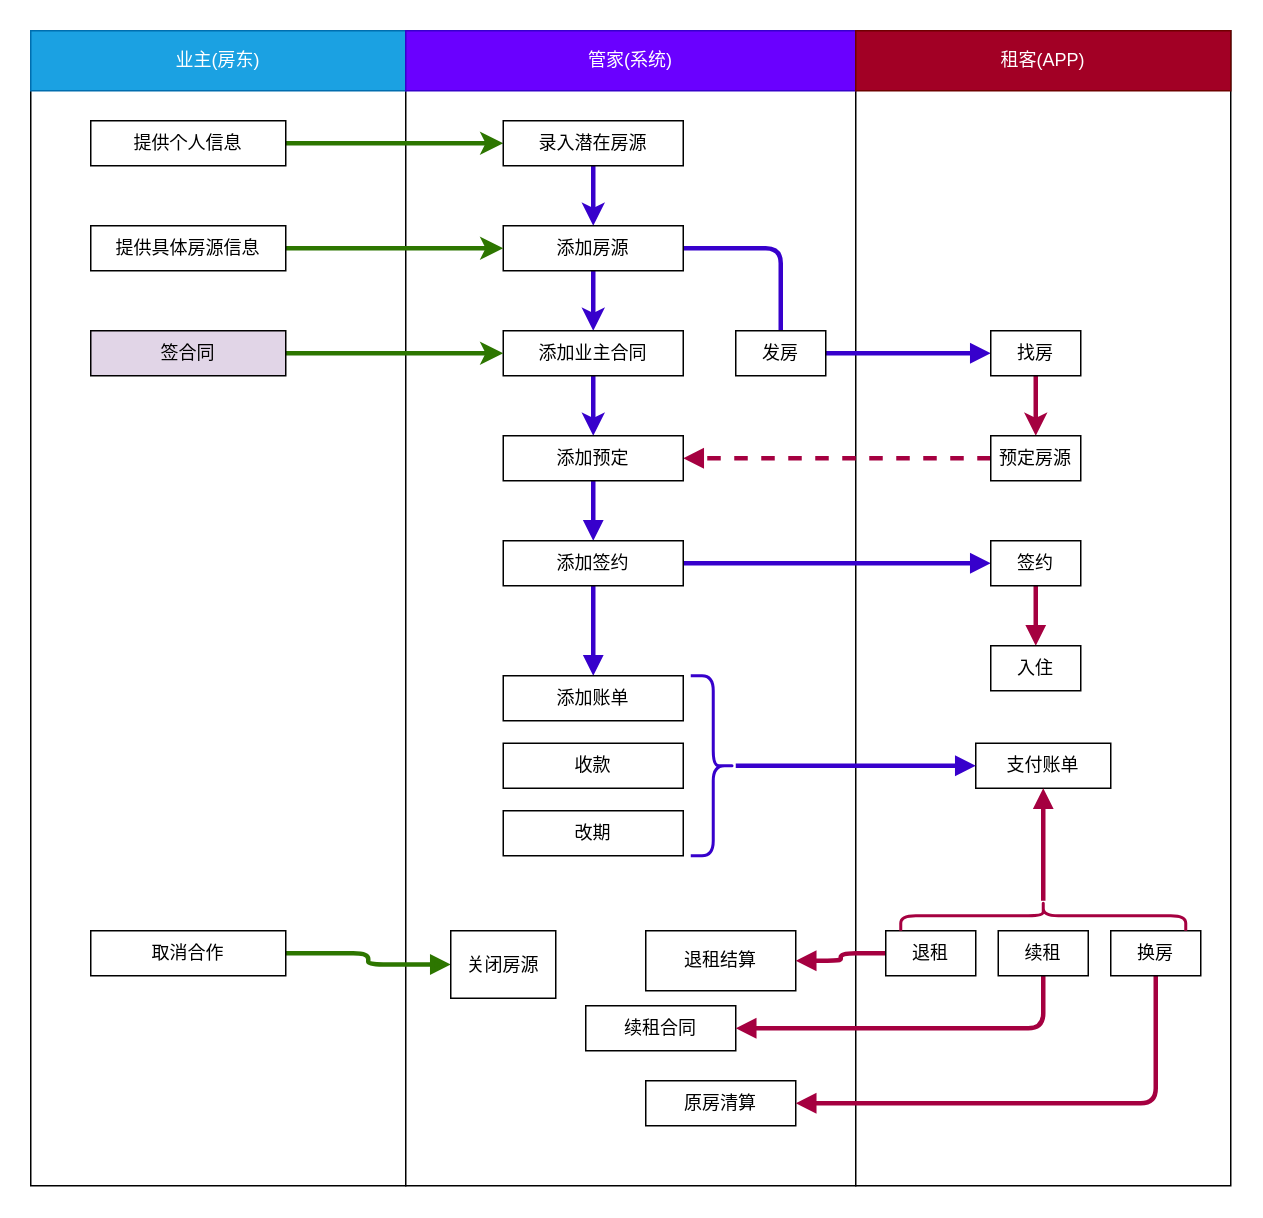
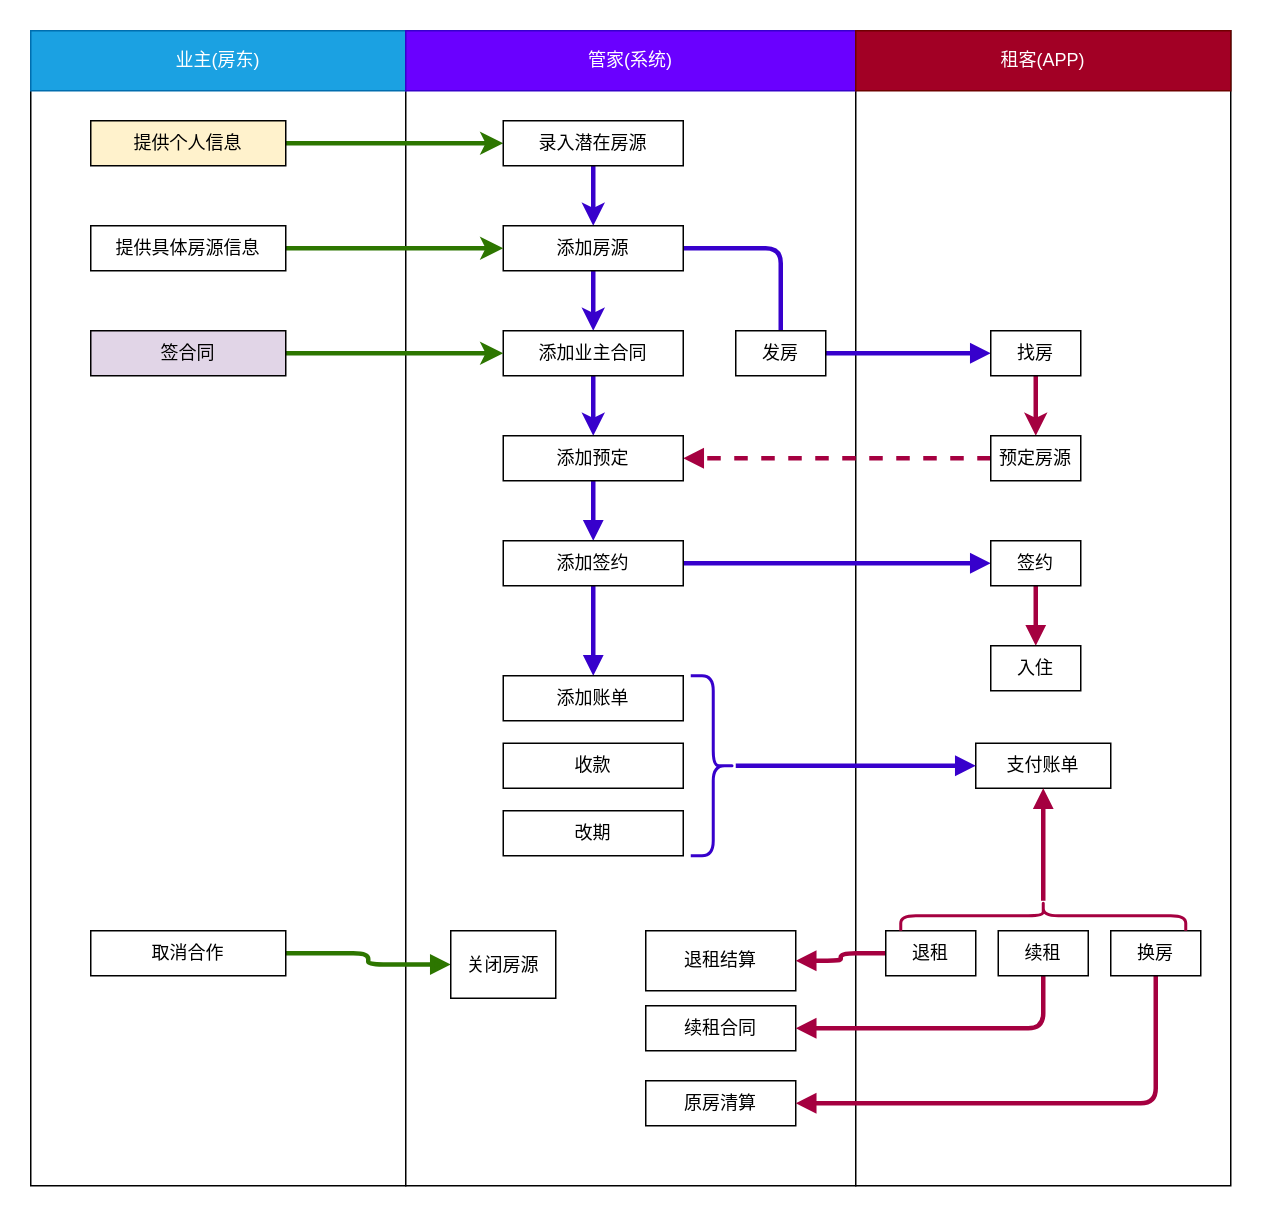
node "提供个人信息": fillcolor #ffffff -> #fff2cc
node "续租合同": moved (661, 1028) -> (721, 1028)
